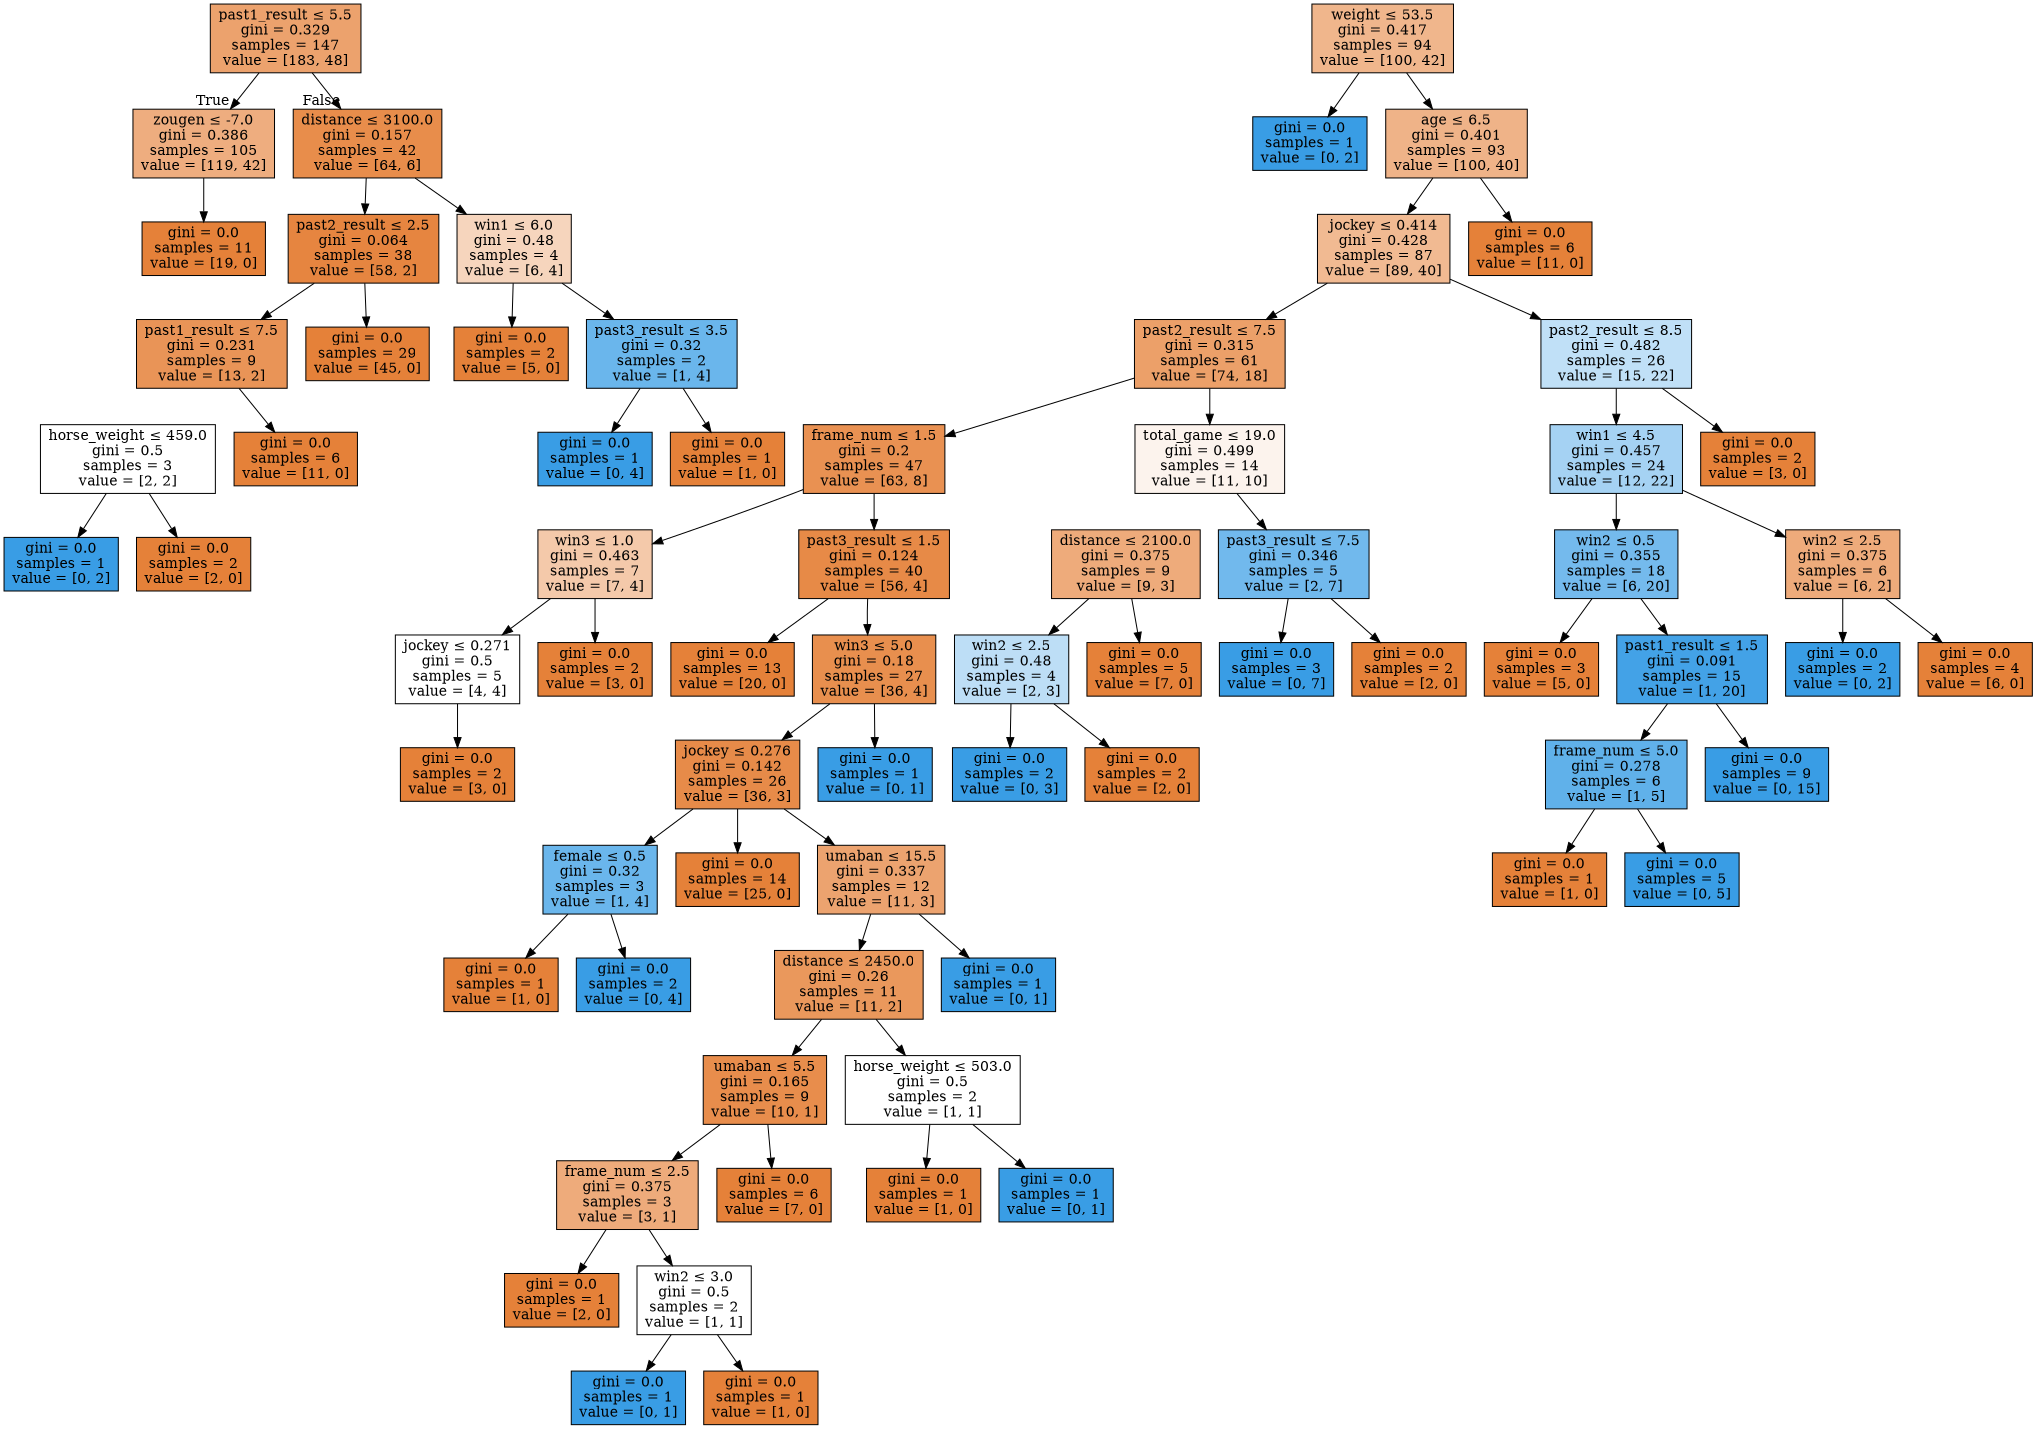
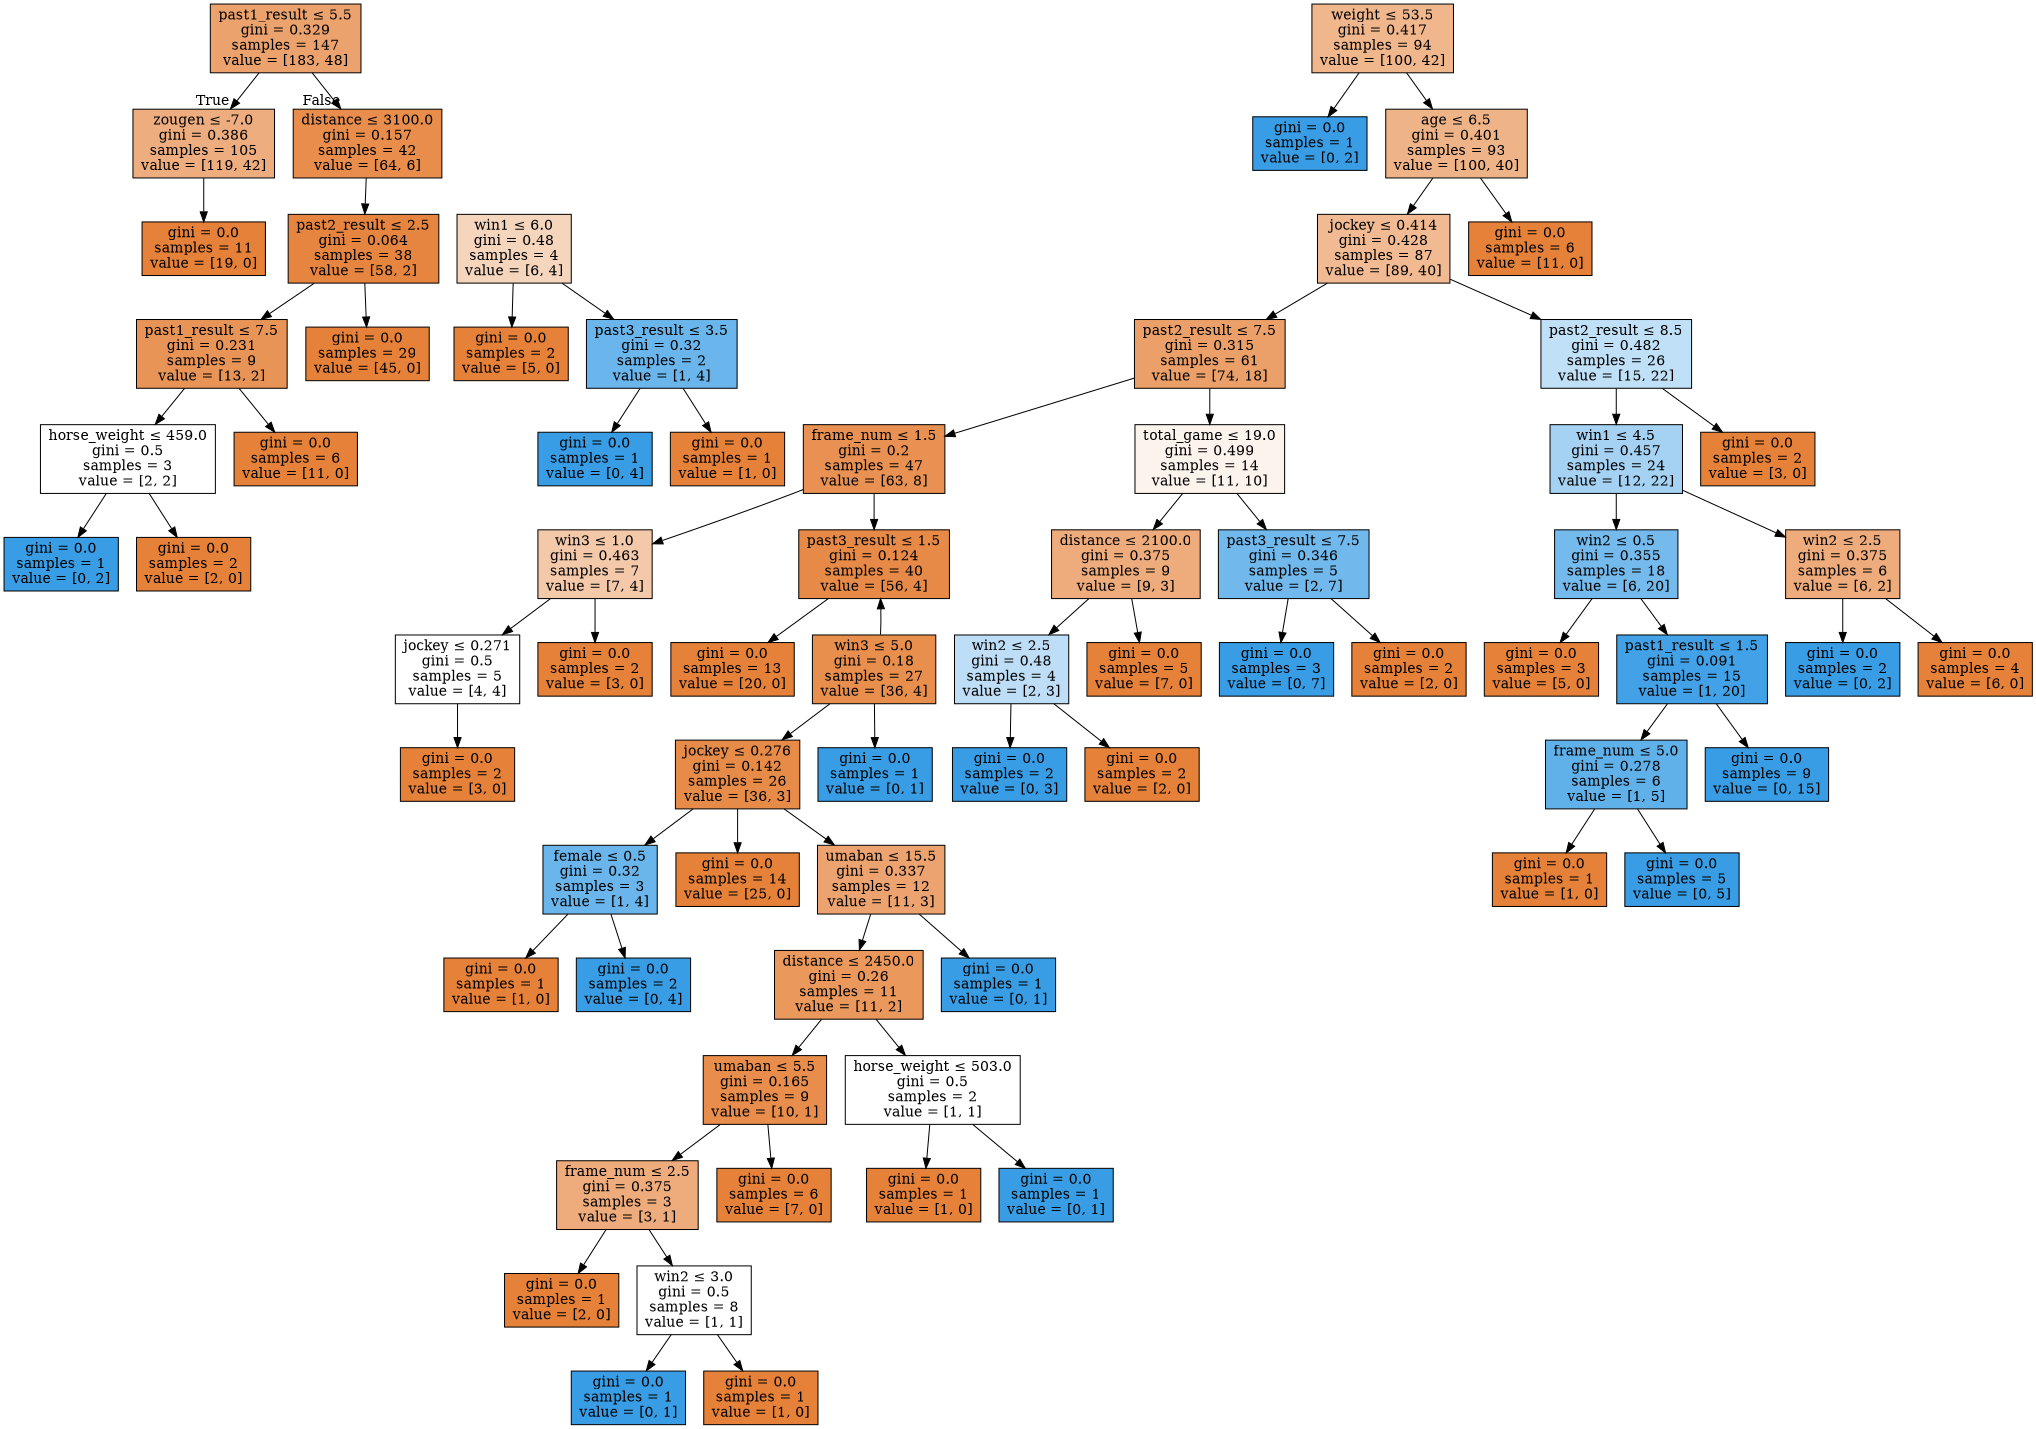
edge "distance ≤ 3100.0" -> "win1 ≤ 6.0": removed
edge "past1_result ≤ 7.5" -> "horse_weight ≤ 459.0": added
edge "total_game ≤ 19.0" -> "distance ≤ 2100.0": added
edge "past3_result ≤ 1.5" -> "win3 ≤ 5.0": reversed
node "win2 ≤ 3.0": text "samples = 2" -> "samples = 8"
